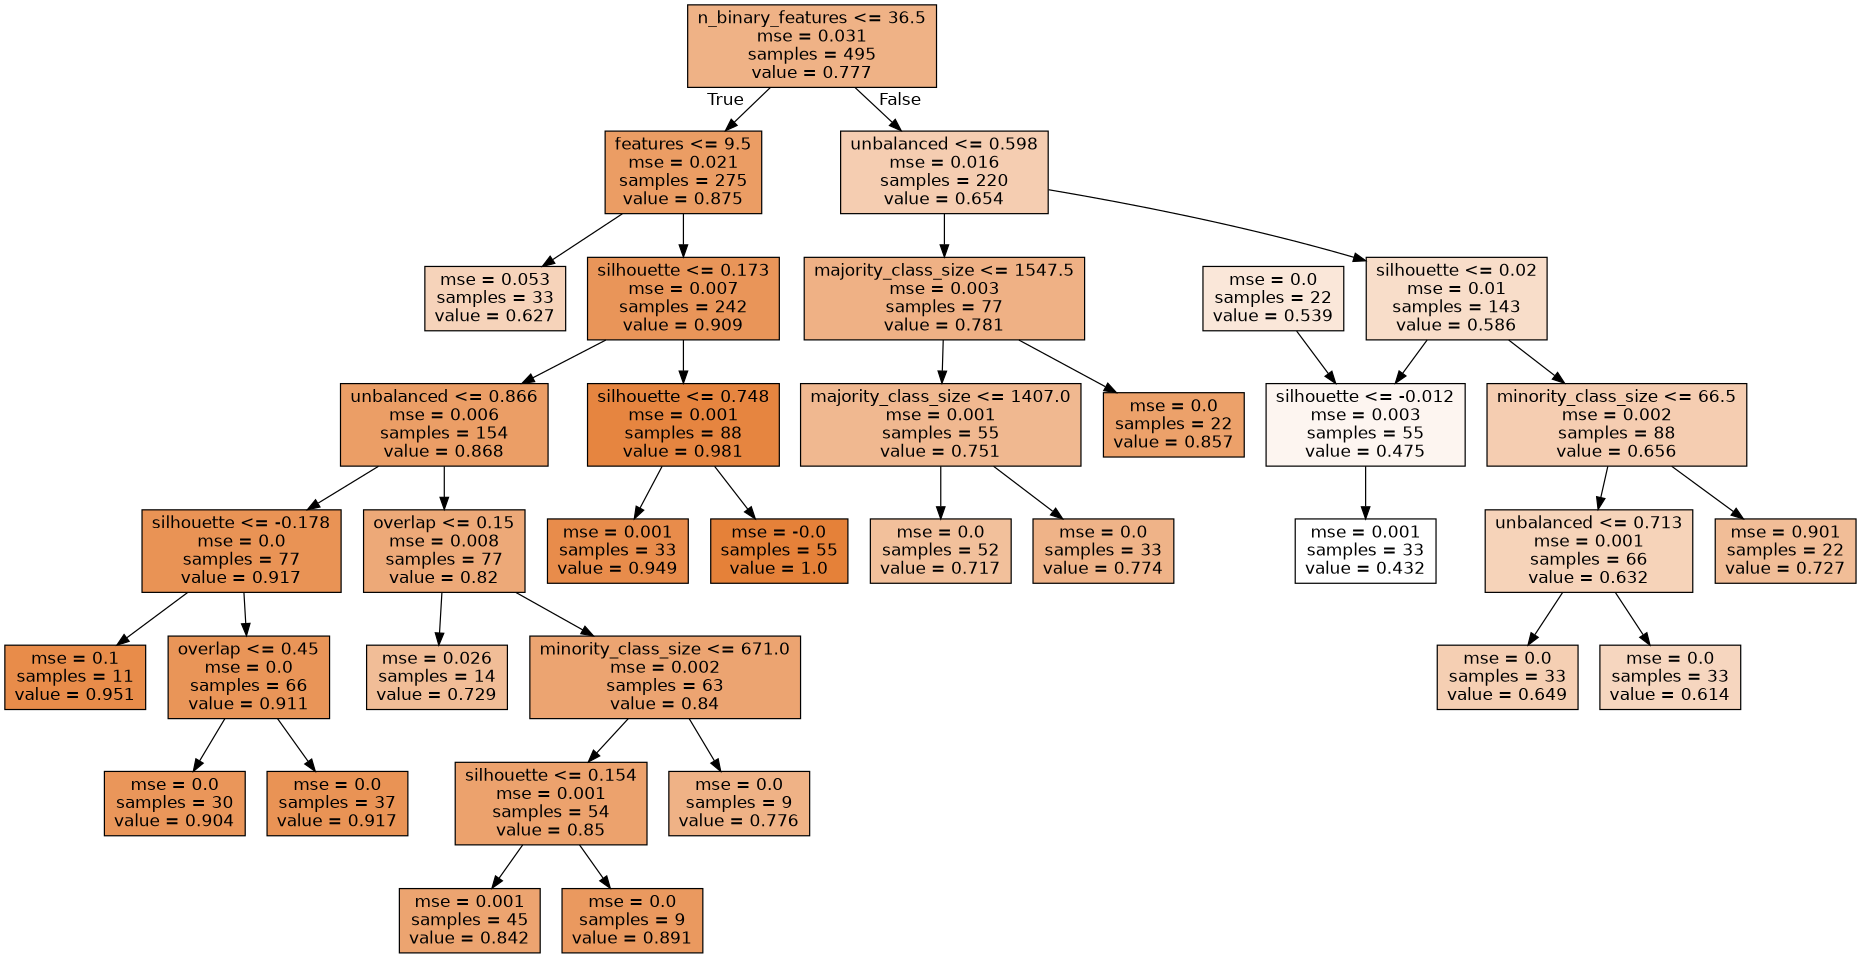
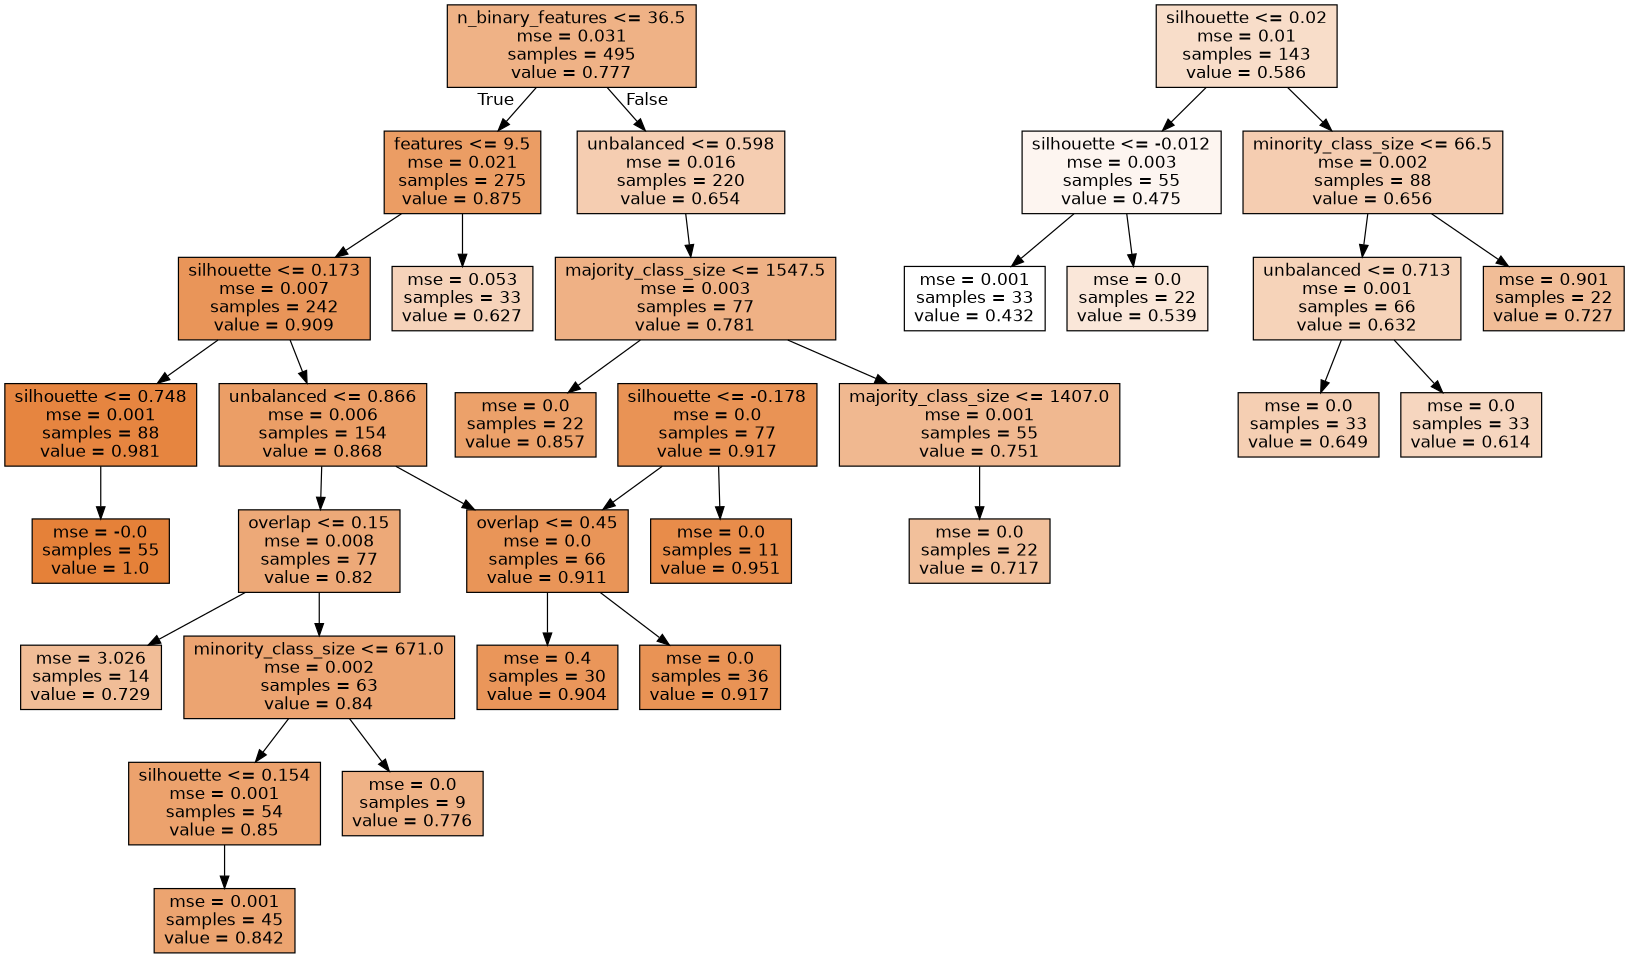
edge "unbalanced <= 0.598 mse = 0.016 samples = 220 value = 0.654" -> "silhouette <= 0.02 mse = 0.01 samples = 143 value = 0.586": removed
edge "mse = 0.0 samples = 22 value = 0.539" -> "silhouette <= -0.012 mse = 0.003 samples = 55 value = 0.475": reversed
edge "unbalanced <= 0.866 mse = 0.006 samples = 154 value = 0.868" -> "silhouette <= -0.178 mse = 0.0 samples = 77 value = 0.917": now "unbalanced <= 0.866 mse = 0.006 samples = 154 value = 0.868" -> "overlap <= 0.45 mse = 0.0 samples = 66 value = 0.911"
node "mse = 0.001 samples = 33 value = 0.949": removed
node "mse = 0.0 samples = 52 value = 0.717": label "mse = 0.0 samples = 52 value = 0.717" -> "mse = 0.0 samples = 22 value = 0.717"
node "mse = 0.0 samples = 33 value = 0.774": removed
node "mse = 0.1 samples = 11 value = 0.951": label "mse = 0.1 samples = 11 value = 0.951" -> "mse = 0.0 samples = 11 value = 0.951"
node "mse = 0.026 samples = 14 value = 0.729": label "mse = 0.026 samples = 14 value = 0.729" -> "mse = 3.026 samples = 14 value = 0.729"
node "mse = 0.0 samples = 30 value = 0.904": label "mse = 0.0 samples = 30 value = 0.904" -> "mse = 0.4 samples = 30 value = 0.904"
node "mse = 0.0 samples = 37 value = 0.917": label "mse = 0.0 samples = 37 value = 0.917" -> "mse = 0.0 samples = 36 value = 0.917"
node "mse = 0.0 samples = 9 value = 0.891": removed
